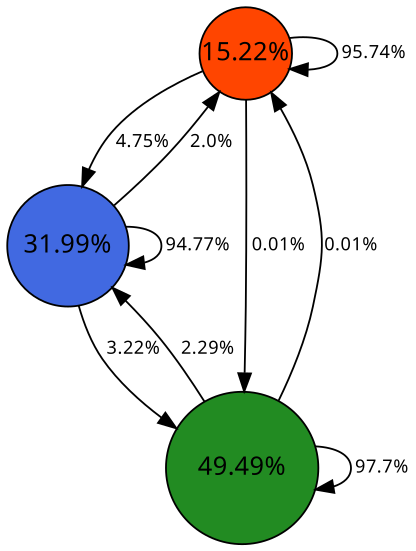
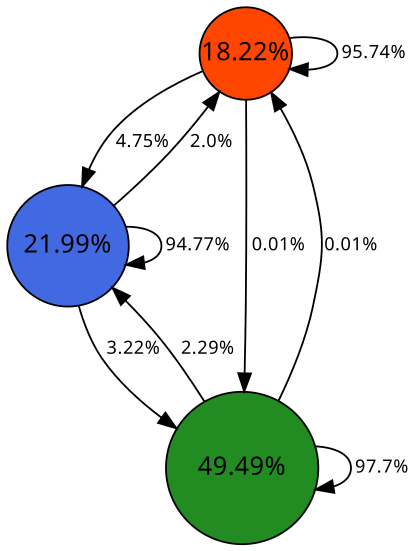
node "15.22%": label "15.22%" -> "18.22%"
node "31.99%": label "31.99%" -> "21.99%"
